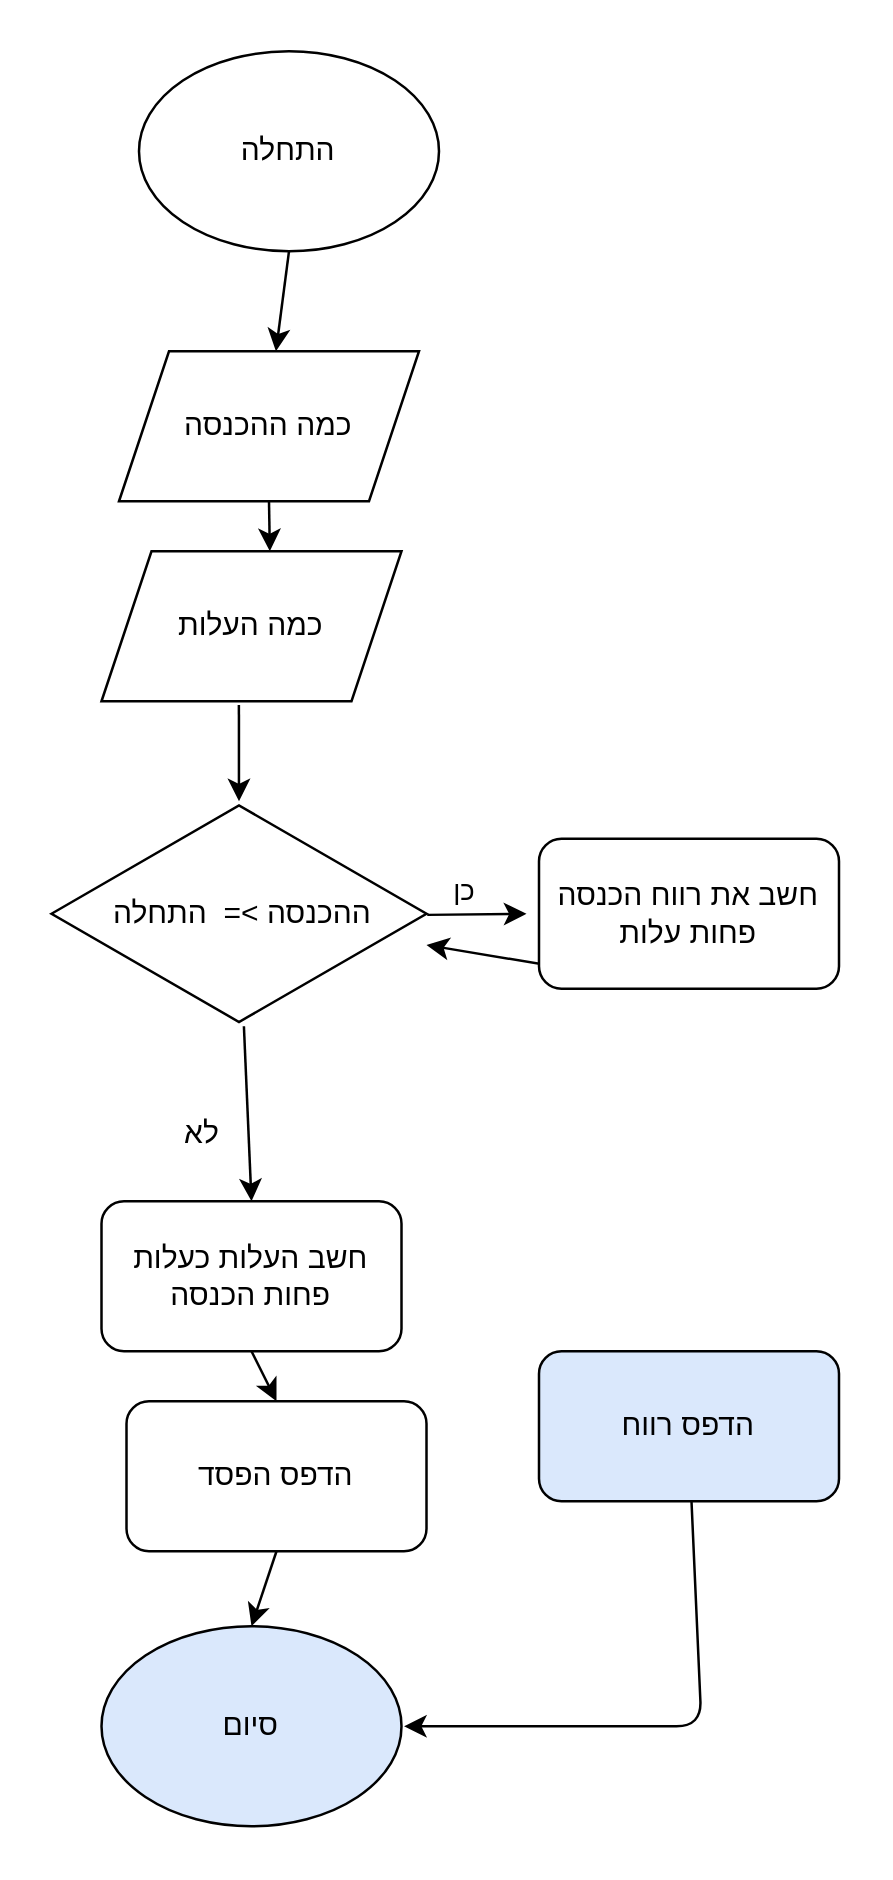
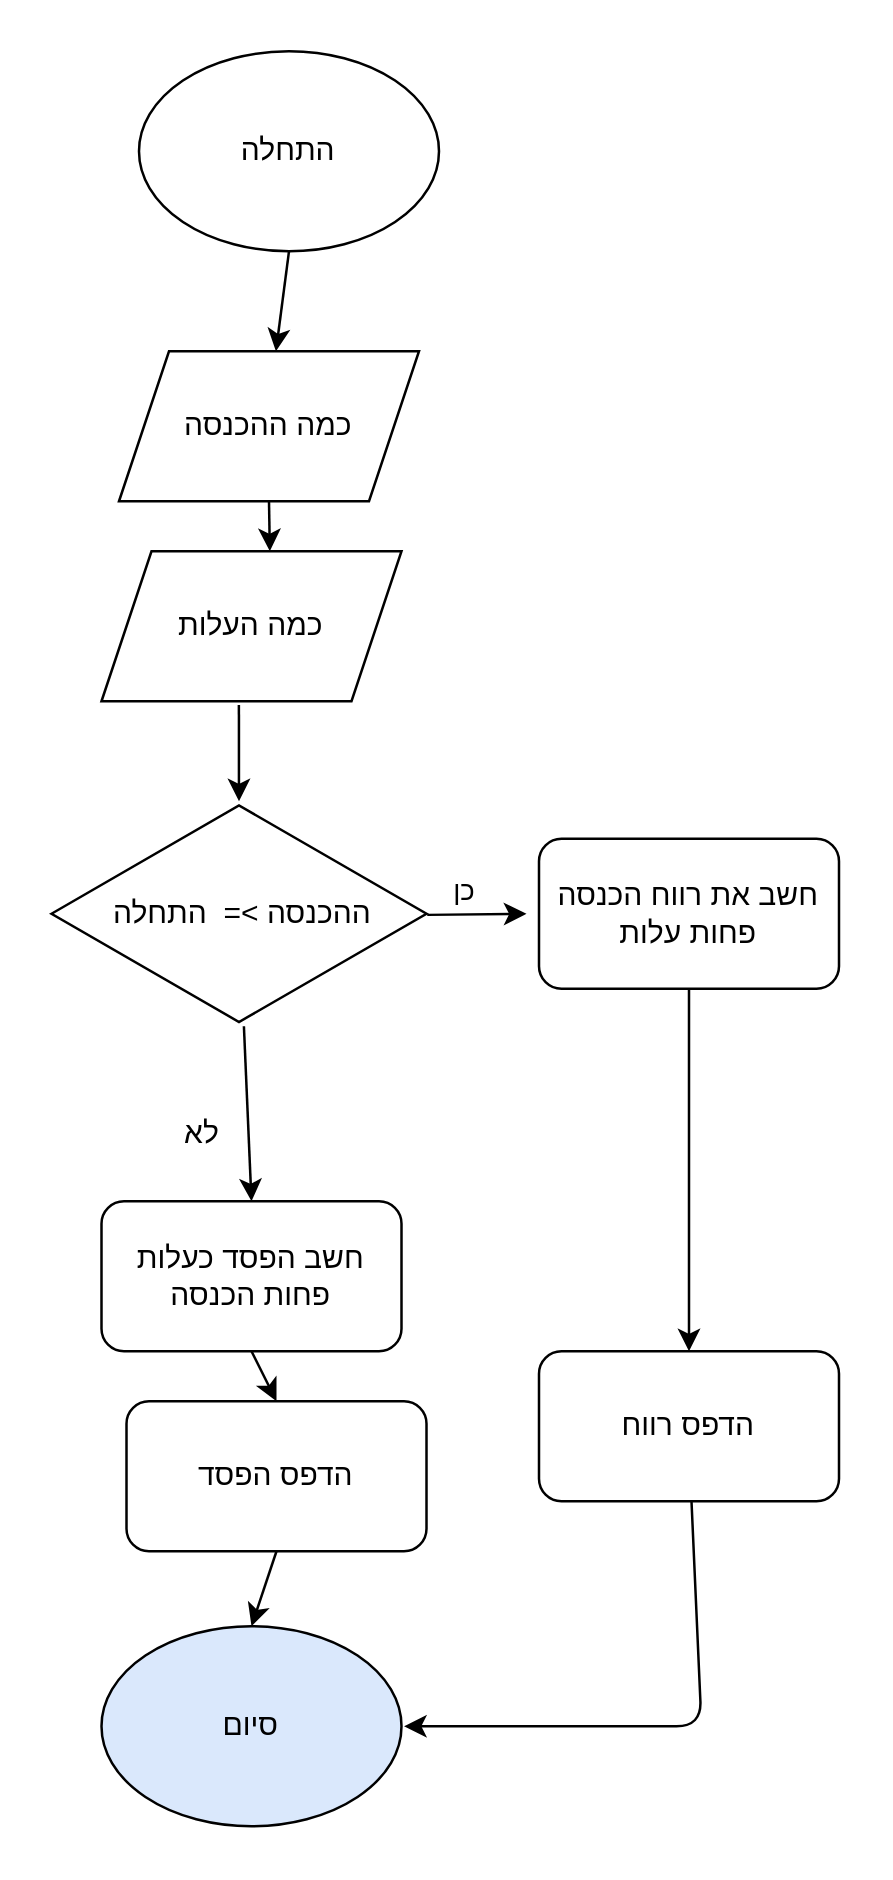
edge "חשב את רווח הכנסה פחות עלות" -> "ההכנסה >= התחלה": now "חשב את רווח הכנסה פחות עלות" -> "הדפס רווח"
node "חשב העלות כעלות פחות הכנסה": label "חשב העלות כעלות פחות הכנסה" -> "חשב הפסד כעלות פחות הכנסה"
node "הדפס רווח": fillcolor #dae8fc -> #ffffff
